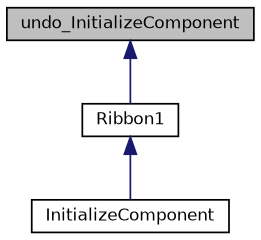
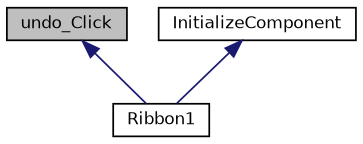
node "undo_InitializeComponent": label "undo_InitializeComponent" -> "undo_Click"
edge "InitializeComponent" -> "Ribbon1": reversed
